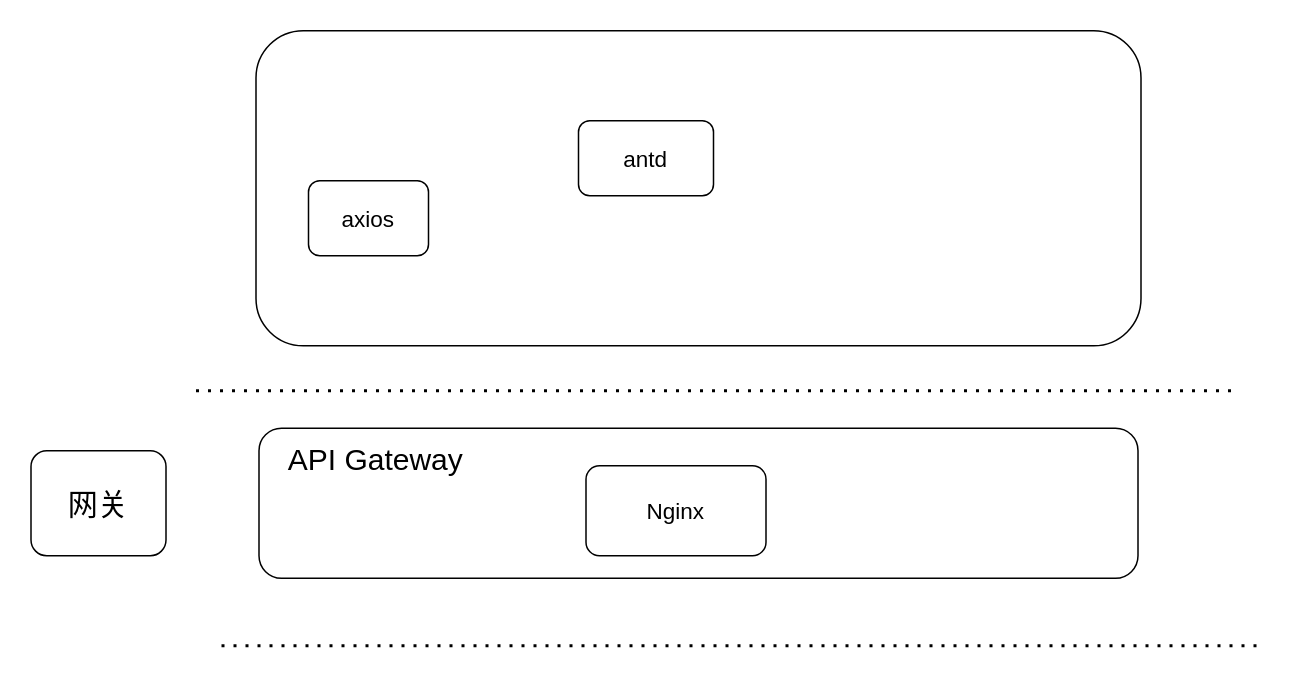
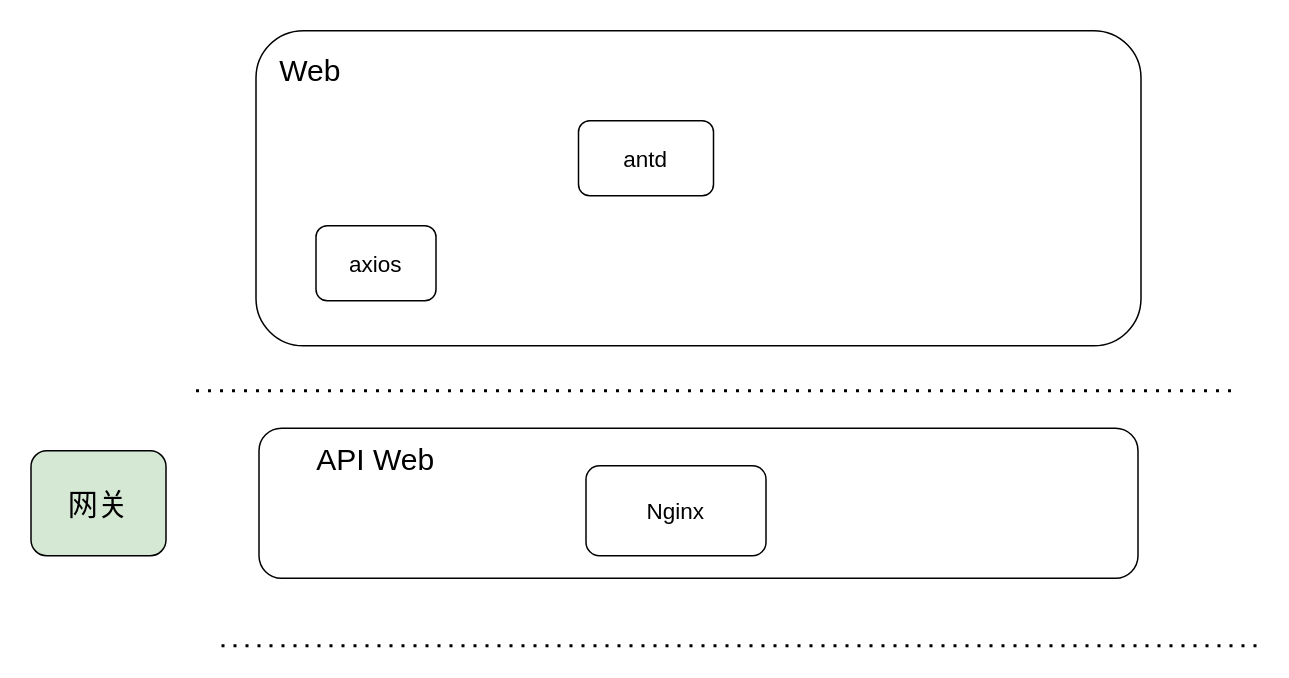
node "Web": added
node "axios": moved (368, 218) -> (376, 263)
node "API Gateway": label "API Gateway" -> "API Web"
node "网关": fillcolor #ffffff -> #d5e8d4
